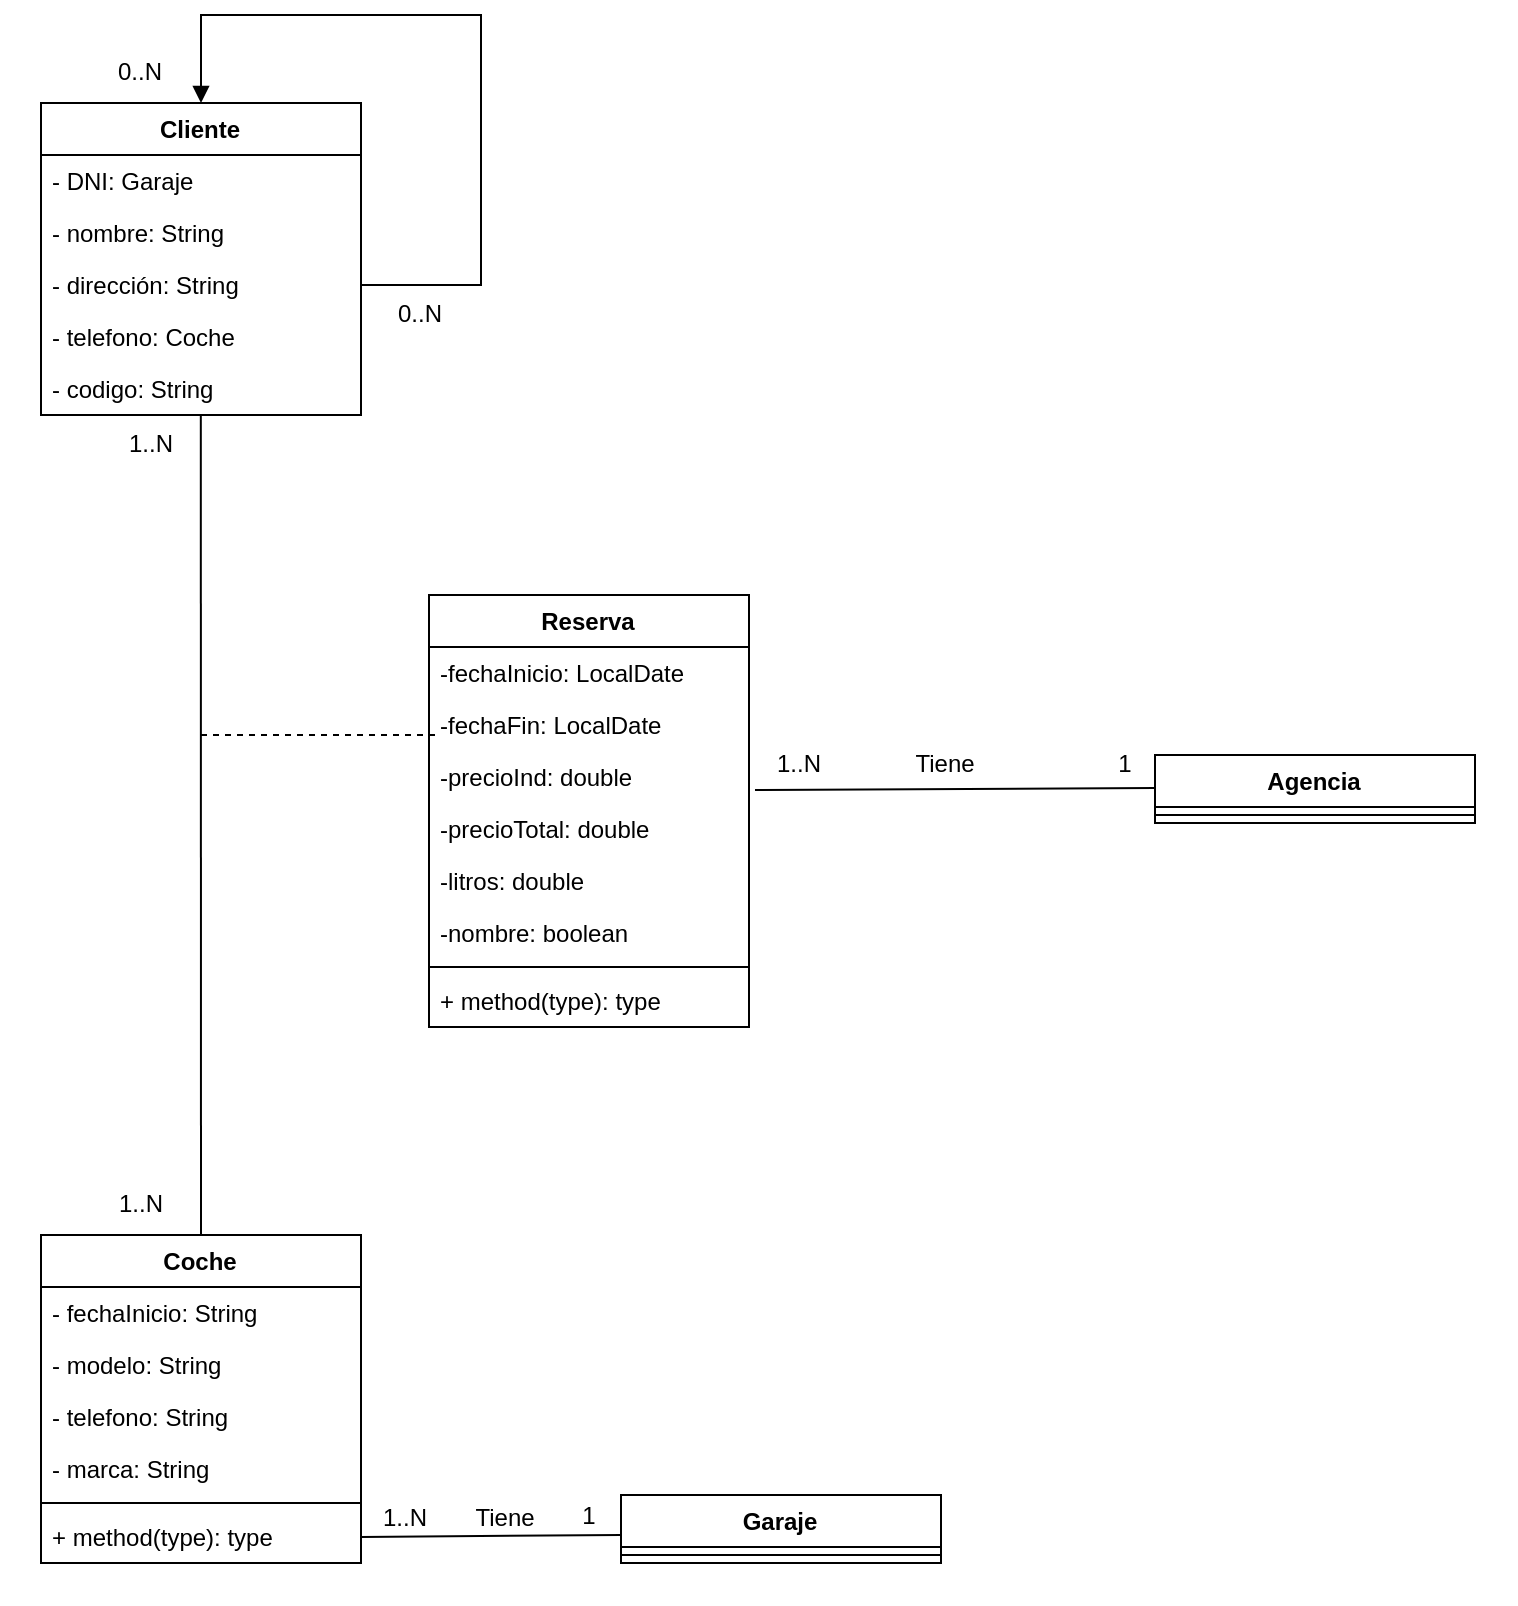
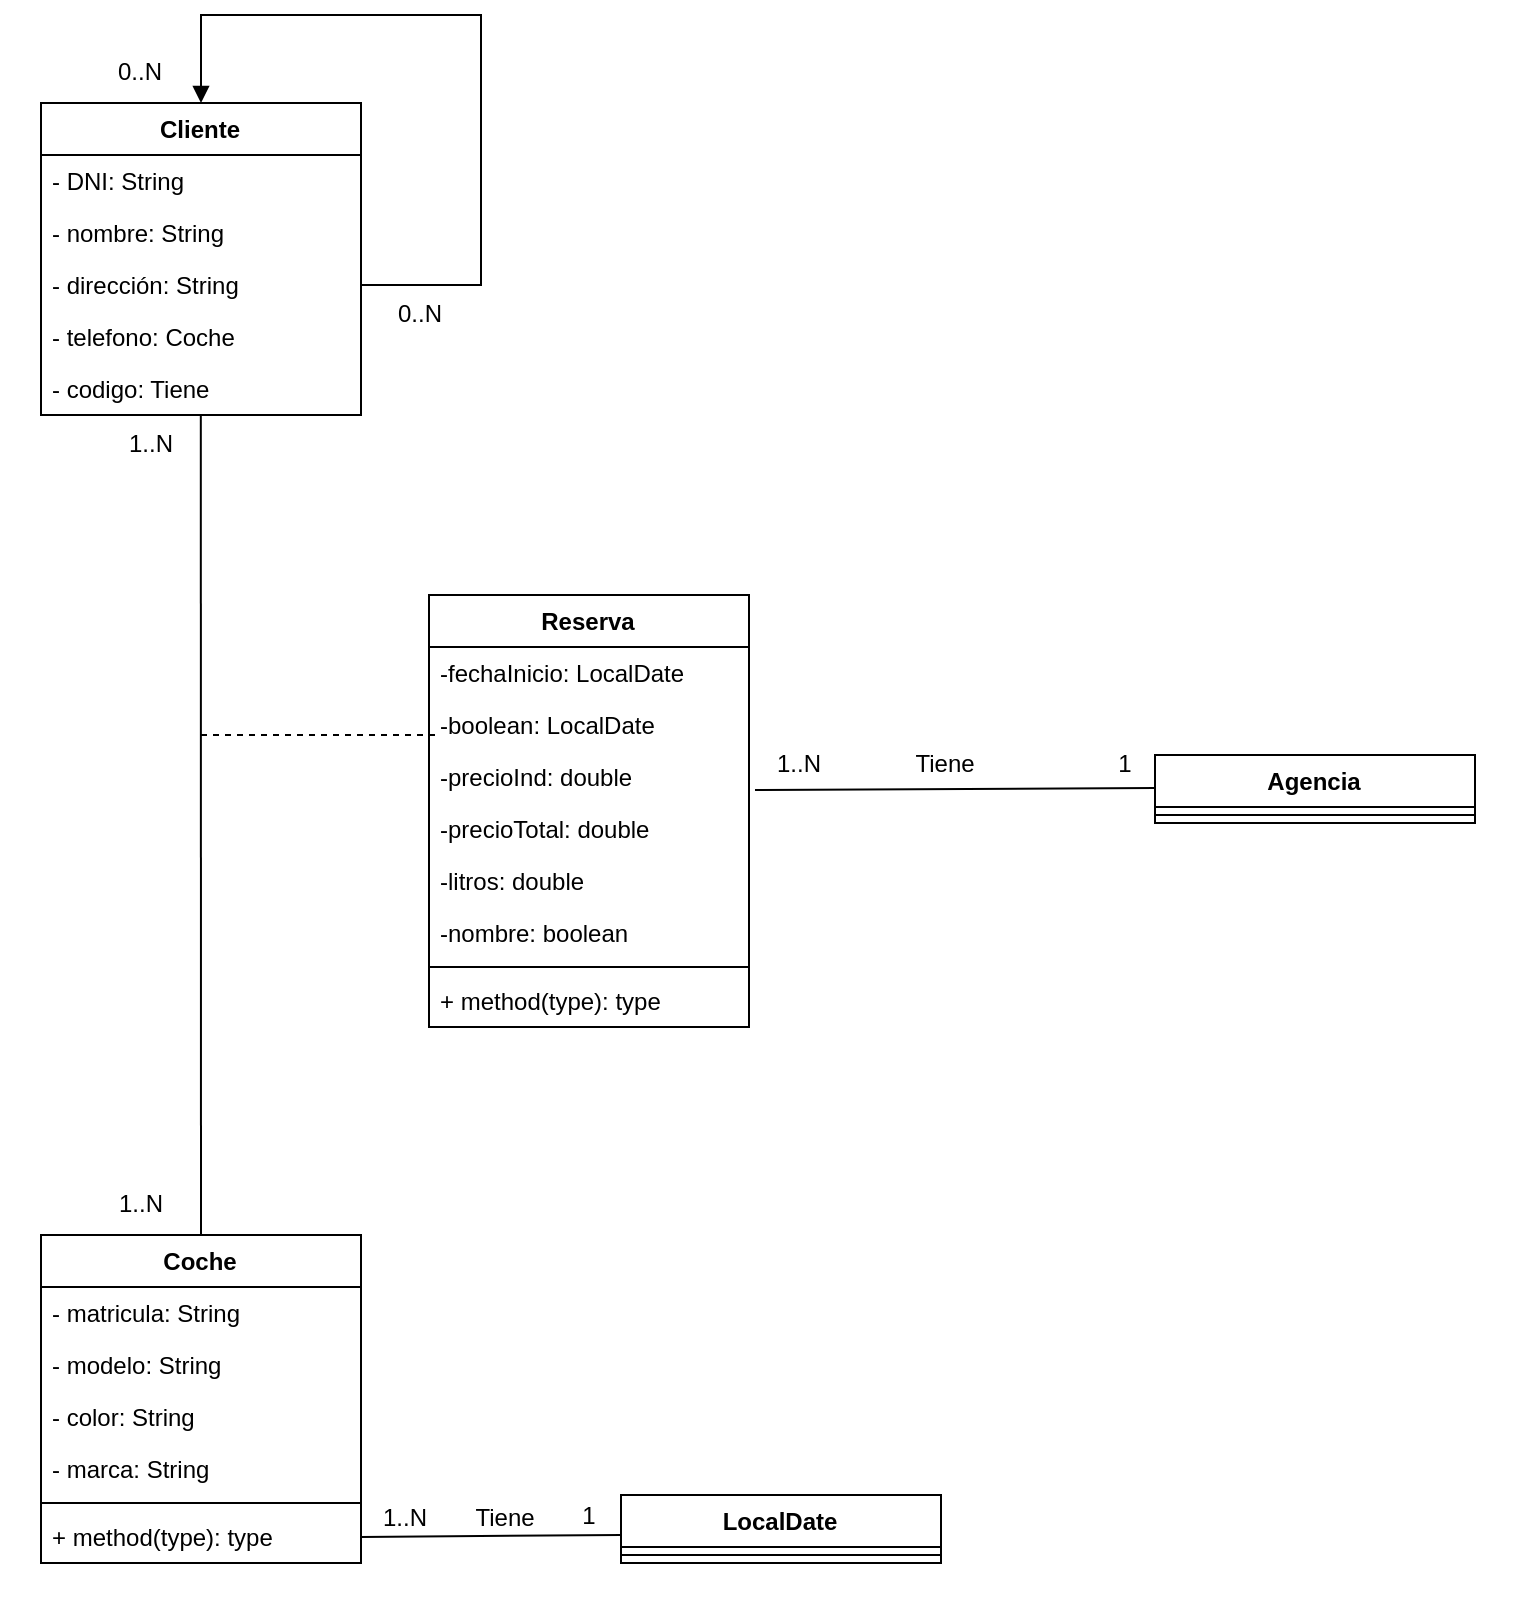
node "- DNI: Garaje": label "- DNI: Garaje" -> "- DNI: String"
node "- codigo: String": label "- codigo: String" -> "- codigo: Tiene"
node "-fechaFin: LocalDate": label "-fechaFin: LocalDate" -> "-boolean: LocalDate"
node "- fechaInicio: String": label "- fechaInicio: String" -> "- matricula: String"
node "- telefono: String": label "- telefono: String" -> "- color: String"
node "Garaje": label "Garaje" -> "LocalDate"
